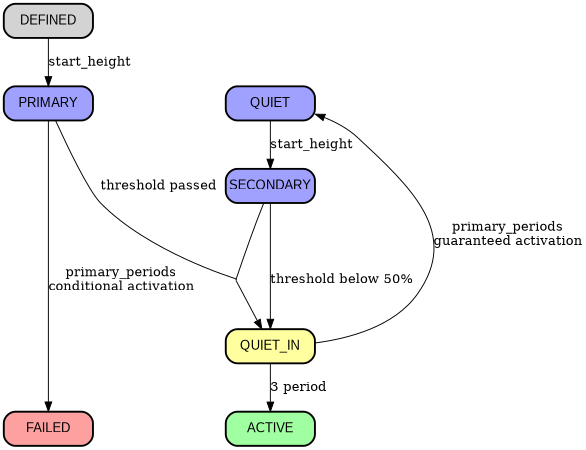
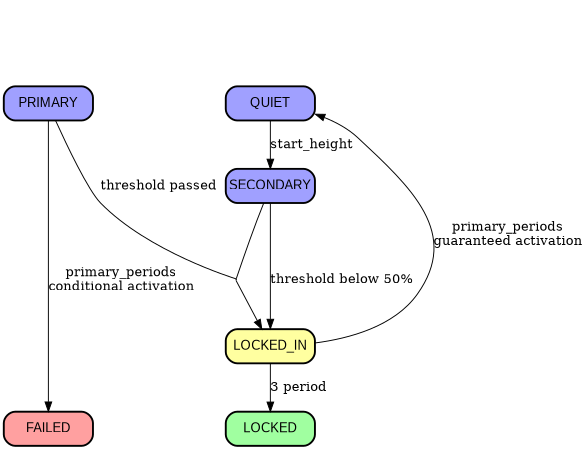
node "DEFINED": removed
node "QUIET_IN": label "QUIET_IN" -> "LOCKED_IN"
node "ACTIVE": label "ACTIVE" -> "LOCKED"
